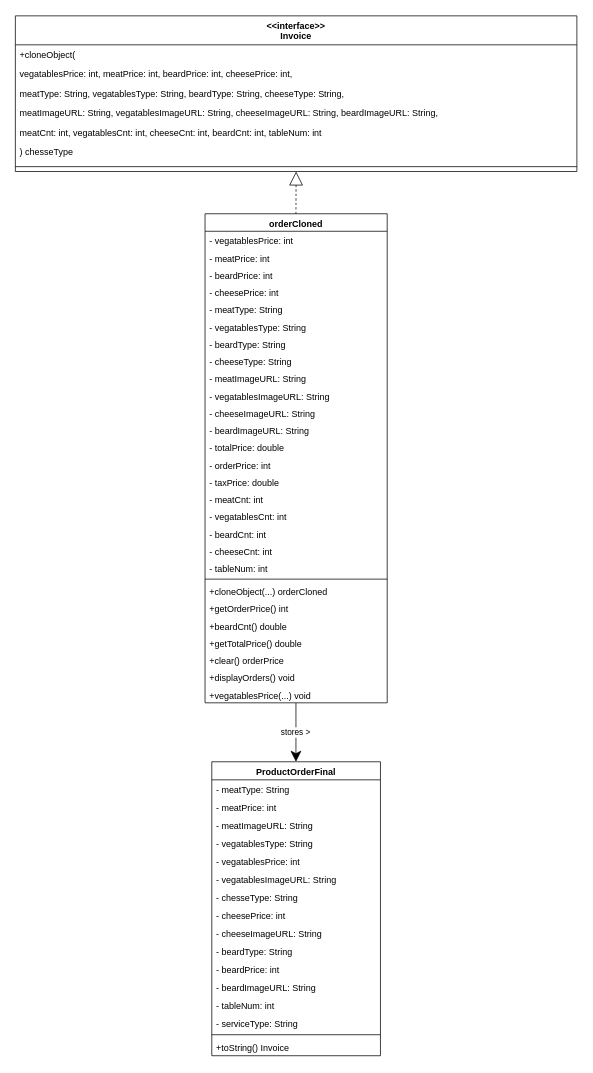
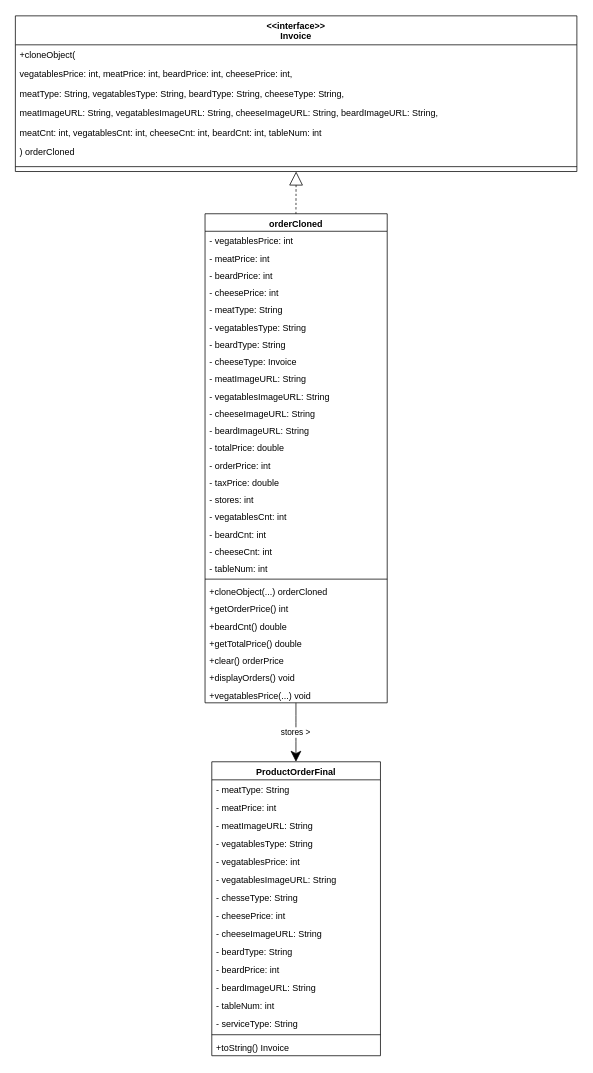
node ") chesseType": label ") chesseType" -> ") orderCloned"
node "- cheeseType: String": label "- cheeseType: String" -> "- cheeseType: Invoice"
node "- meatCnt: int": label "- meatCnt: int" -> "- stores: int"
